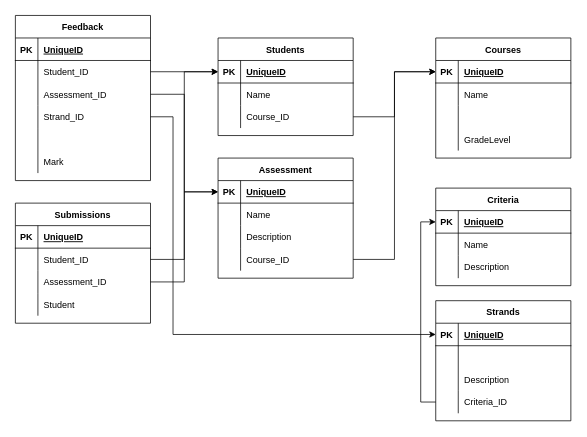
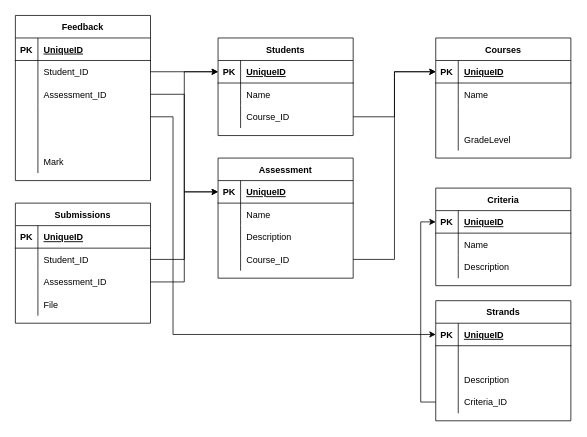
node "Strand_ID": removed
node "Student": label "Student" -> "File"
